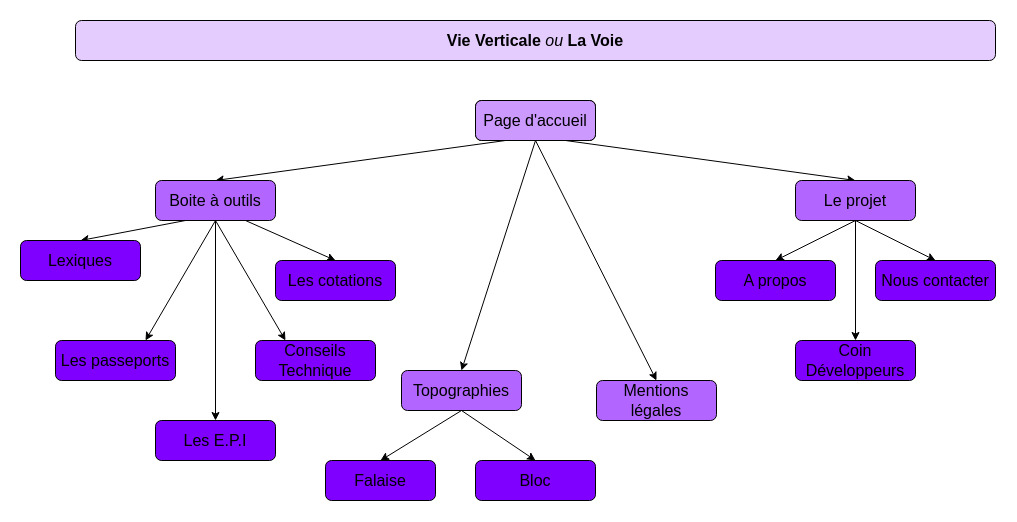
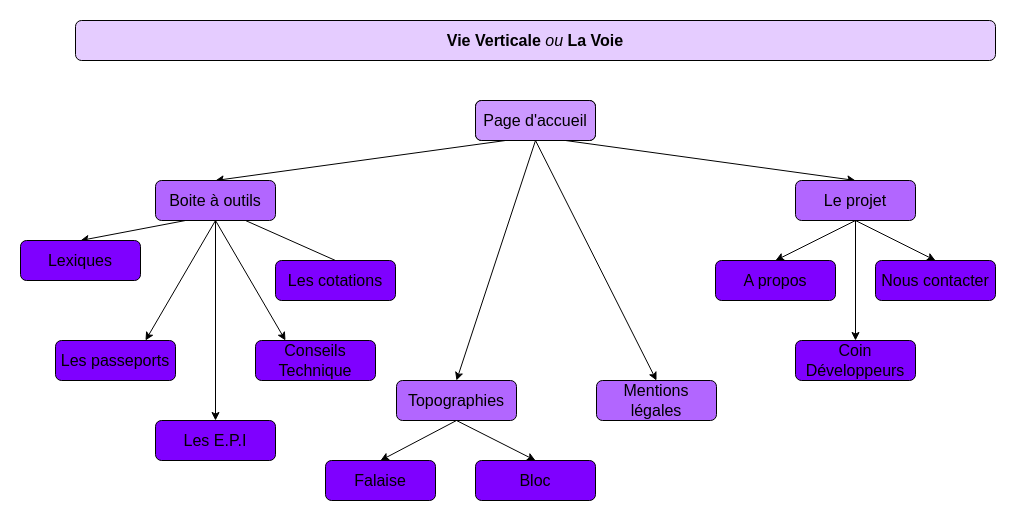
edge "Boite à outils" -> "Les cotations": arrowhead classic -> none
node "Topographies": moved (462, 391) -> (457, 401)
